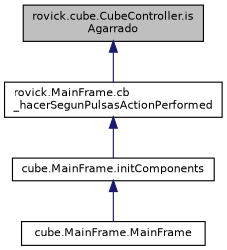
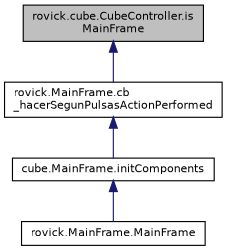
node "rovick.cube.CubeController.is Agarrado": label "rovick.cube.CubeController.is Agarrado" -> "rovick.cube.CubeController.is MainFrame"
node "cube.MainFrame.MainFrame": label "cube.MainFrame.MainFrame" -> "rovick.MainFrame.MainFrame"
